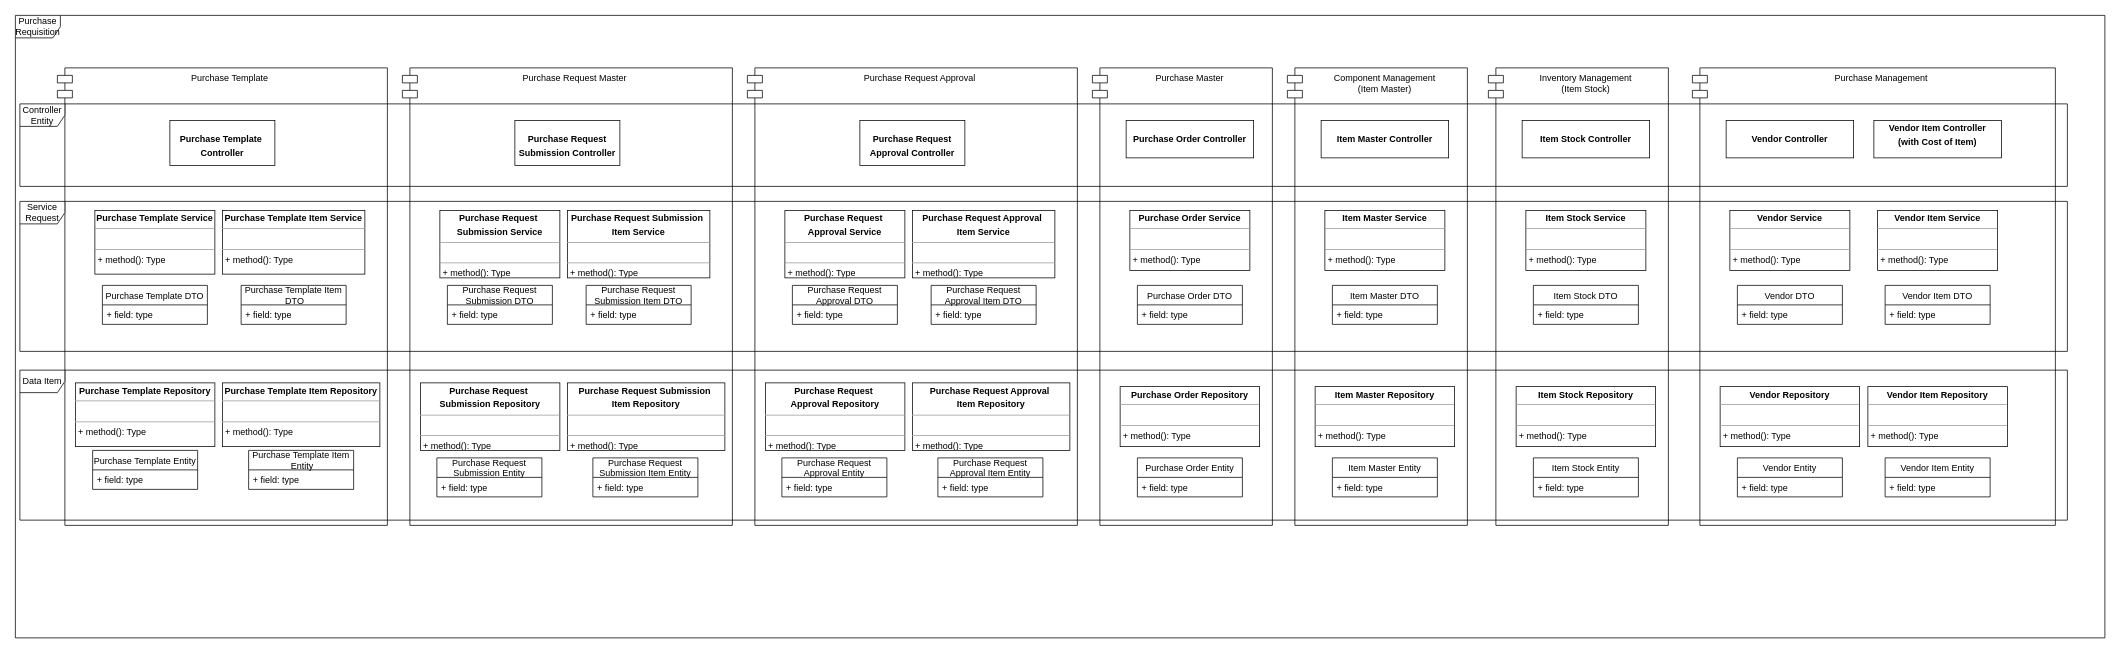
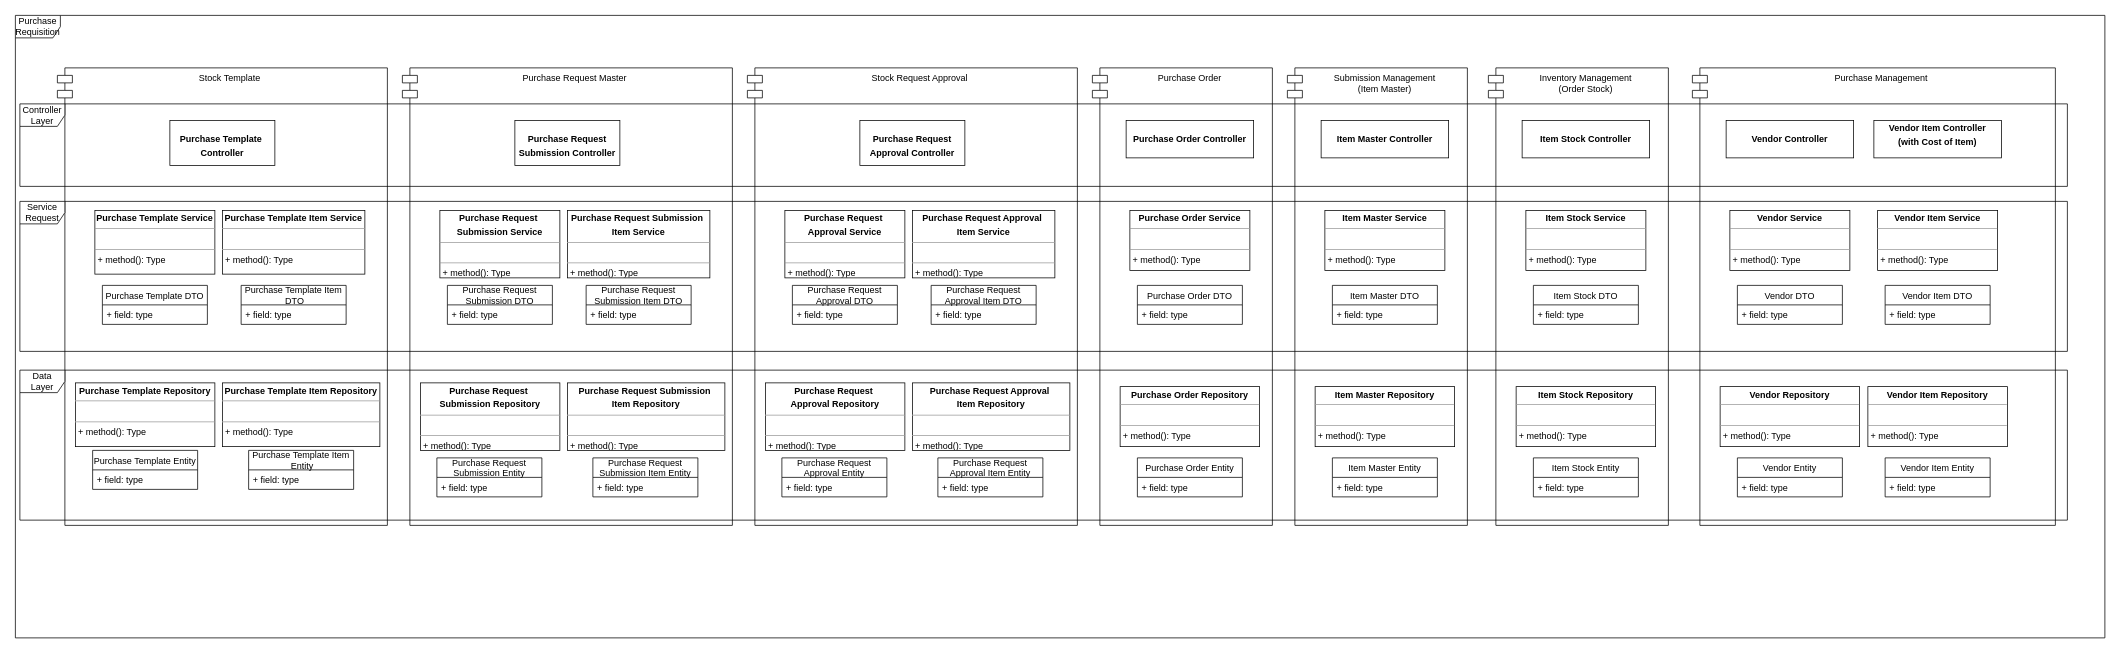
node "Purchase Template": label "Purchase Template" -> "Stock Template"
node "Purchase Request Approval": label "Purchase Request Approval" -> "Stock Request Approval"
node "Purchase Master": label "Purchase Master" -> "Purchase Order"
node "Component Management (Item Master)": label "Component Management (Item Master)" -> "Submission Management (Item Master)"
node "Inventory Management (Item Stock)": label "Inventory Management (Item Stock)" -> "Inventory Management (Order Stock)"
node "Controller Entity": label "Controller Entity" -> "Controller Layer"
node "Data Item": label "Data Item" -> "Data Layer"
